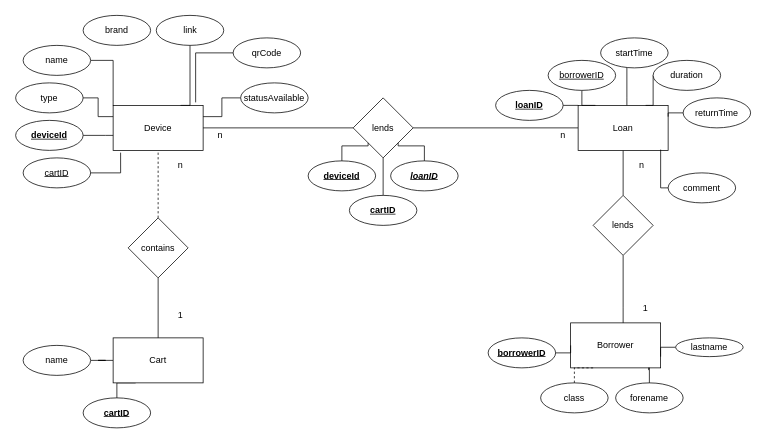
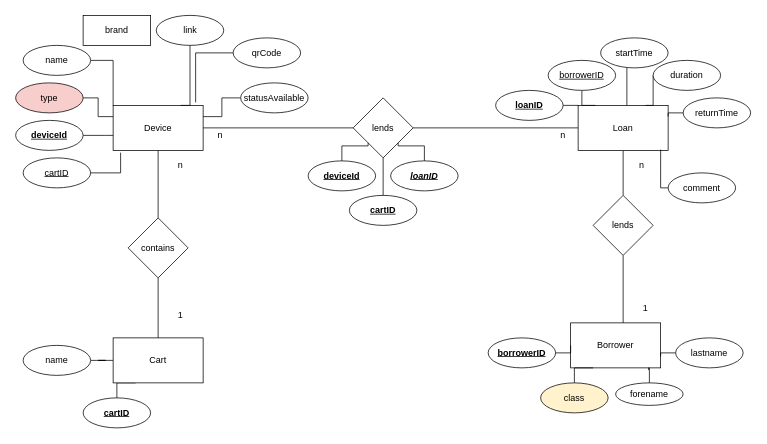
node "brand": shape ellipse -> rectangle
node "type": fillcolor #ffffff -> #f8cecc
edge "Device" -- "contains": style dashed -> solid
node "lastname": size 68x19 -> 68x30
edge "Borrower" -- "class": style dashed -> solid
node "class": fillcolor #ffffff -> #fff2cc
node "forename": size 68x30 -> 68x23
